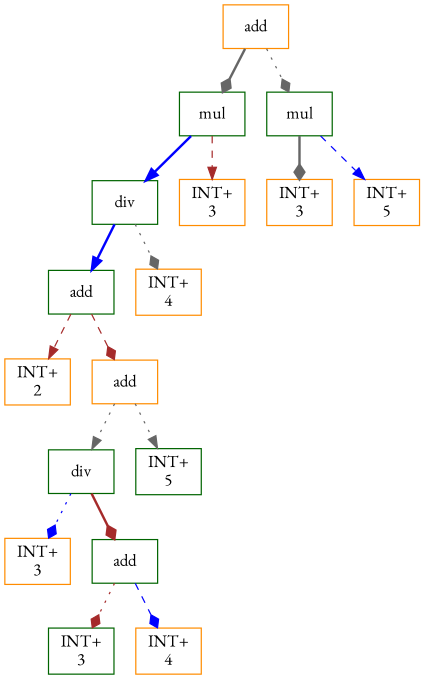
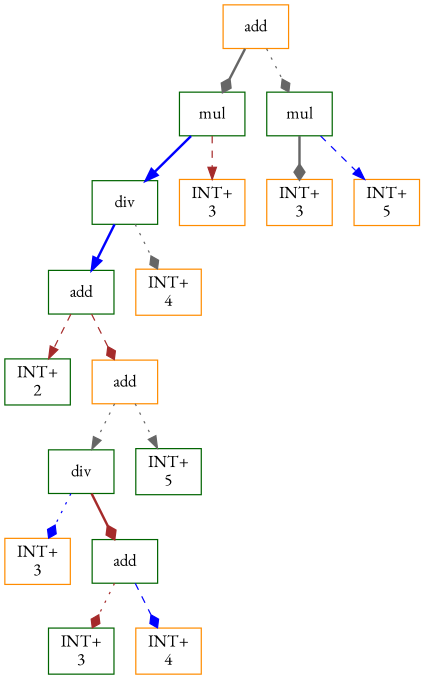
node "INT+ 2": color darkorange -> darkgreen
